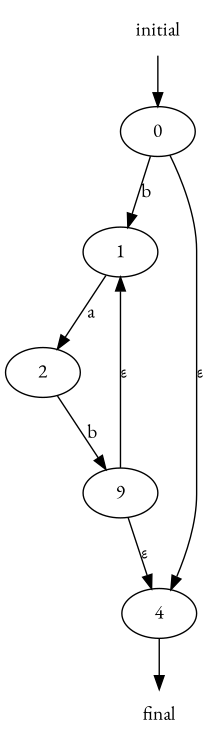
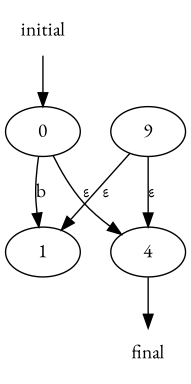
node "2": removed
